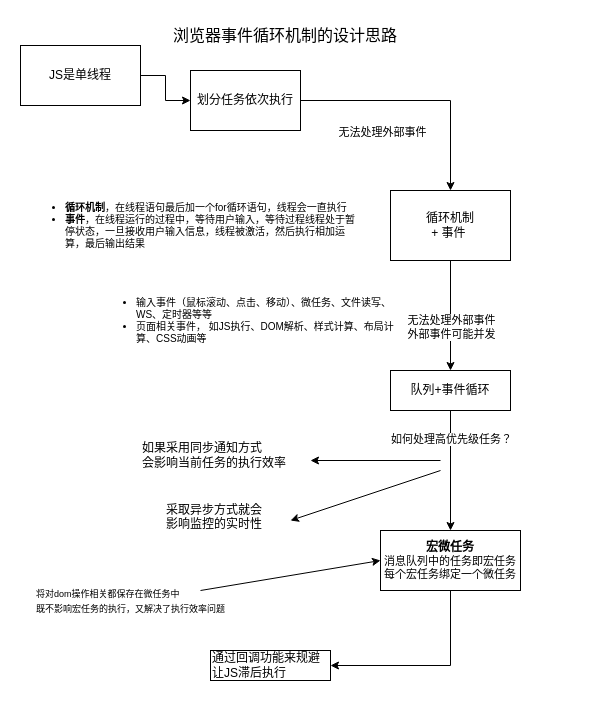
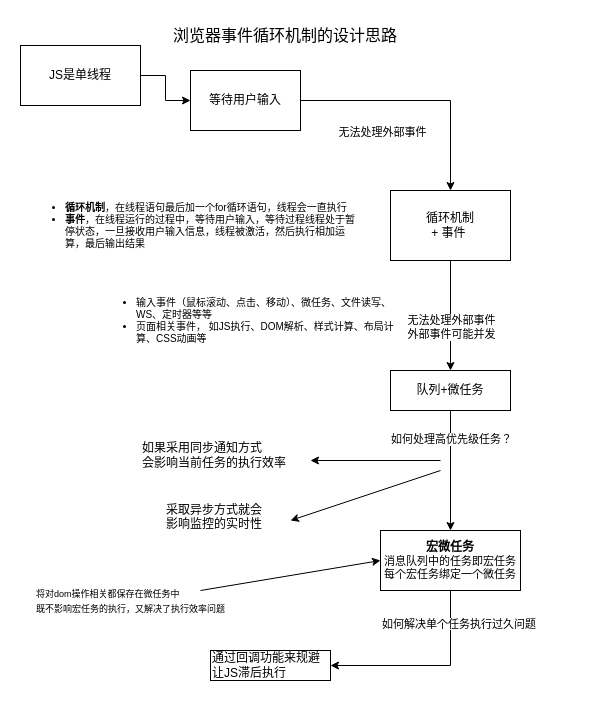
node "划分任务依次执行": label "划分任务依次执行" -> "等待用户输入"
node "队列+事件循环": label "队列+事件循环" -> "队列+微任务"
node "如何解决单个任务执行过久问题": added
